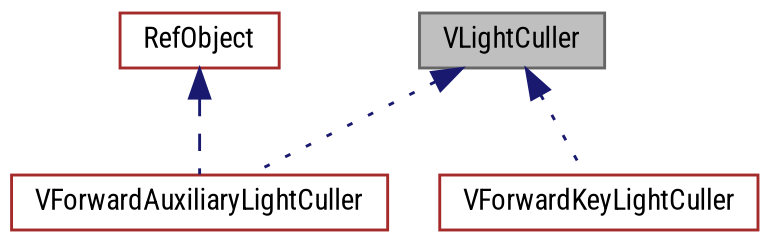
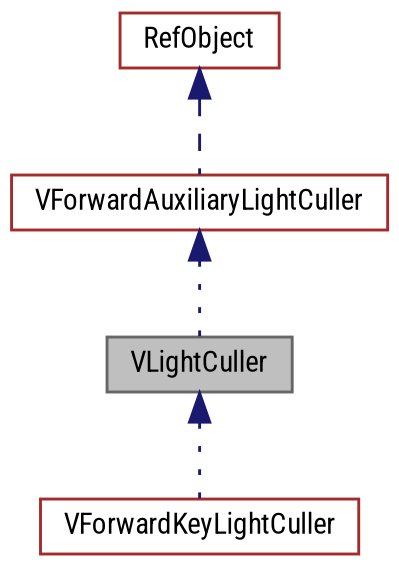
edge "VForwardAuxiliaryLightCuller" -> "VLightCuller": reversed
